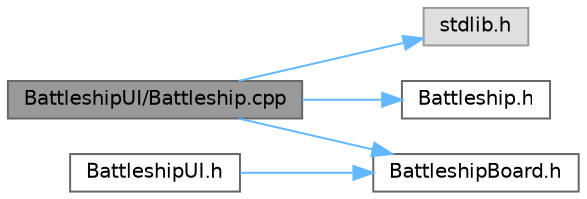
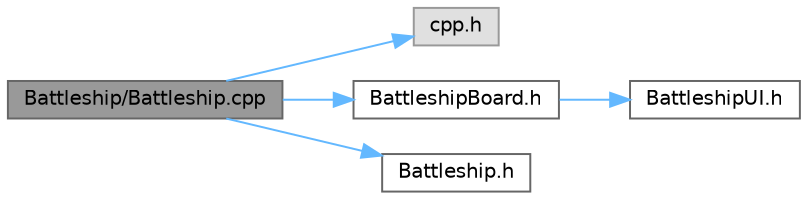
node "stdlib.h": label "stdlib.h" -> "cpp.h"
node "BattleshipUI/Battleship.cpp": label "BattleshipUI/Battleship.cpp" -> "Battleship/Battleship.cpp"
edge "BattleshipUI.h" -> "BattleshipBoard.h": reversed
